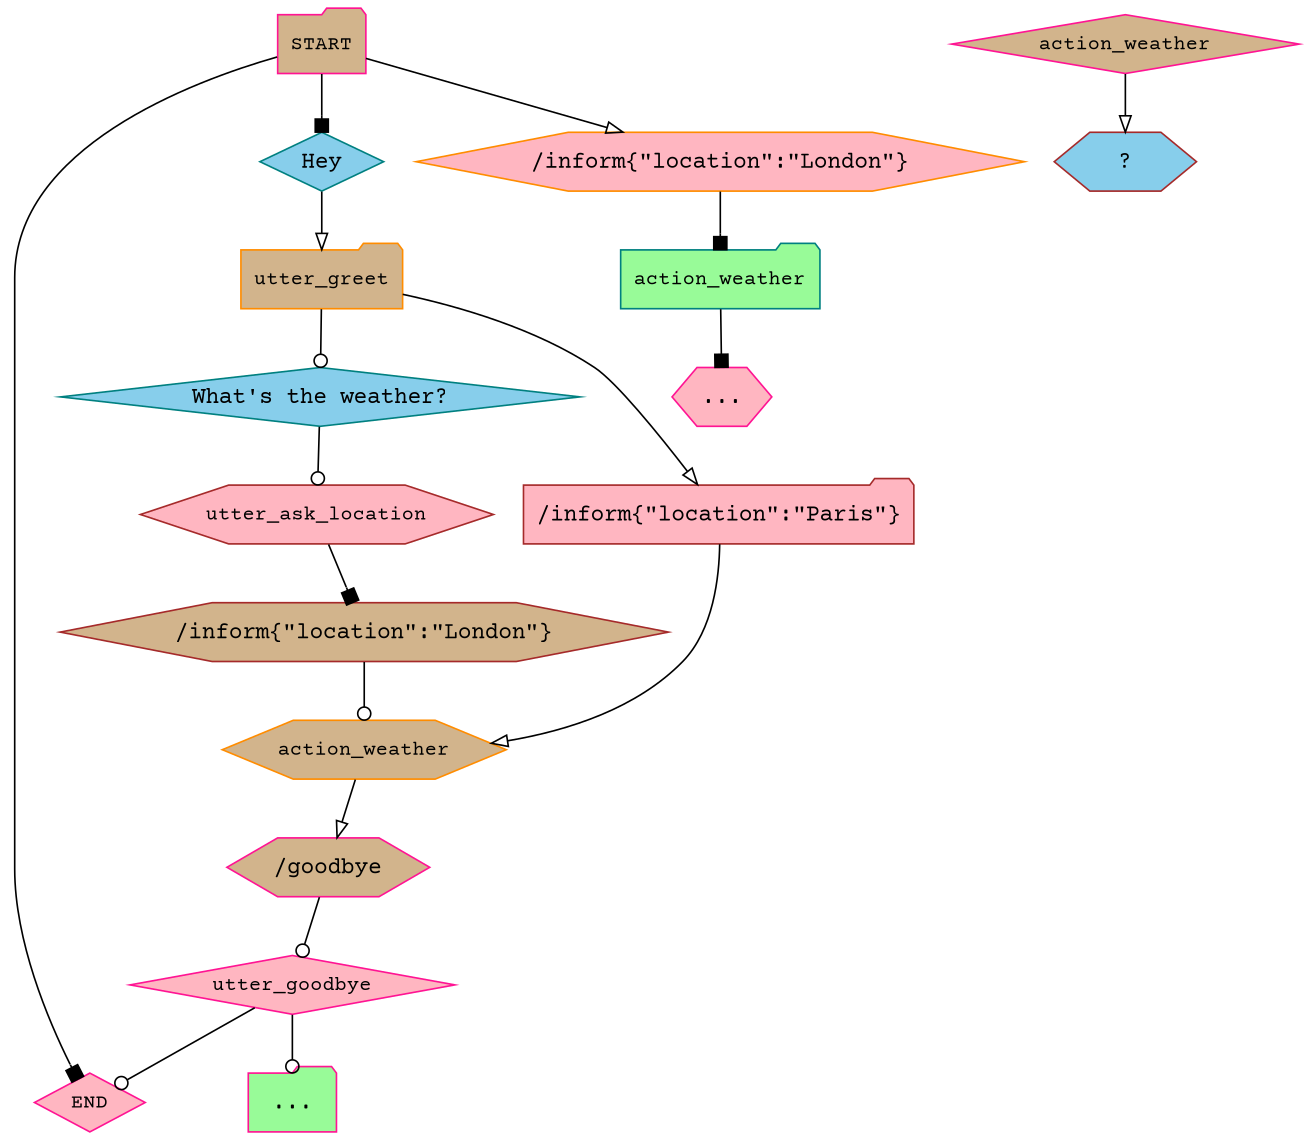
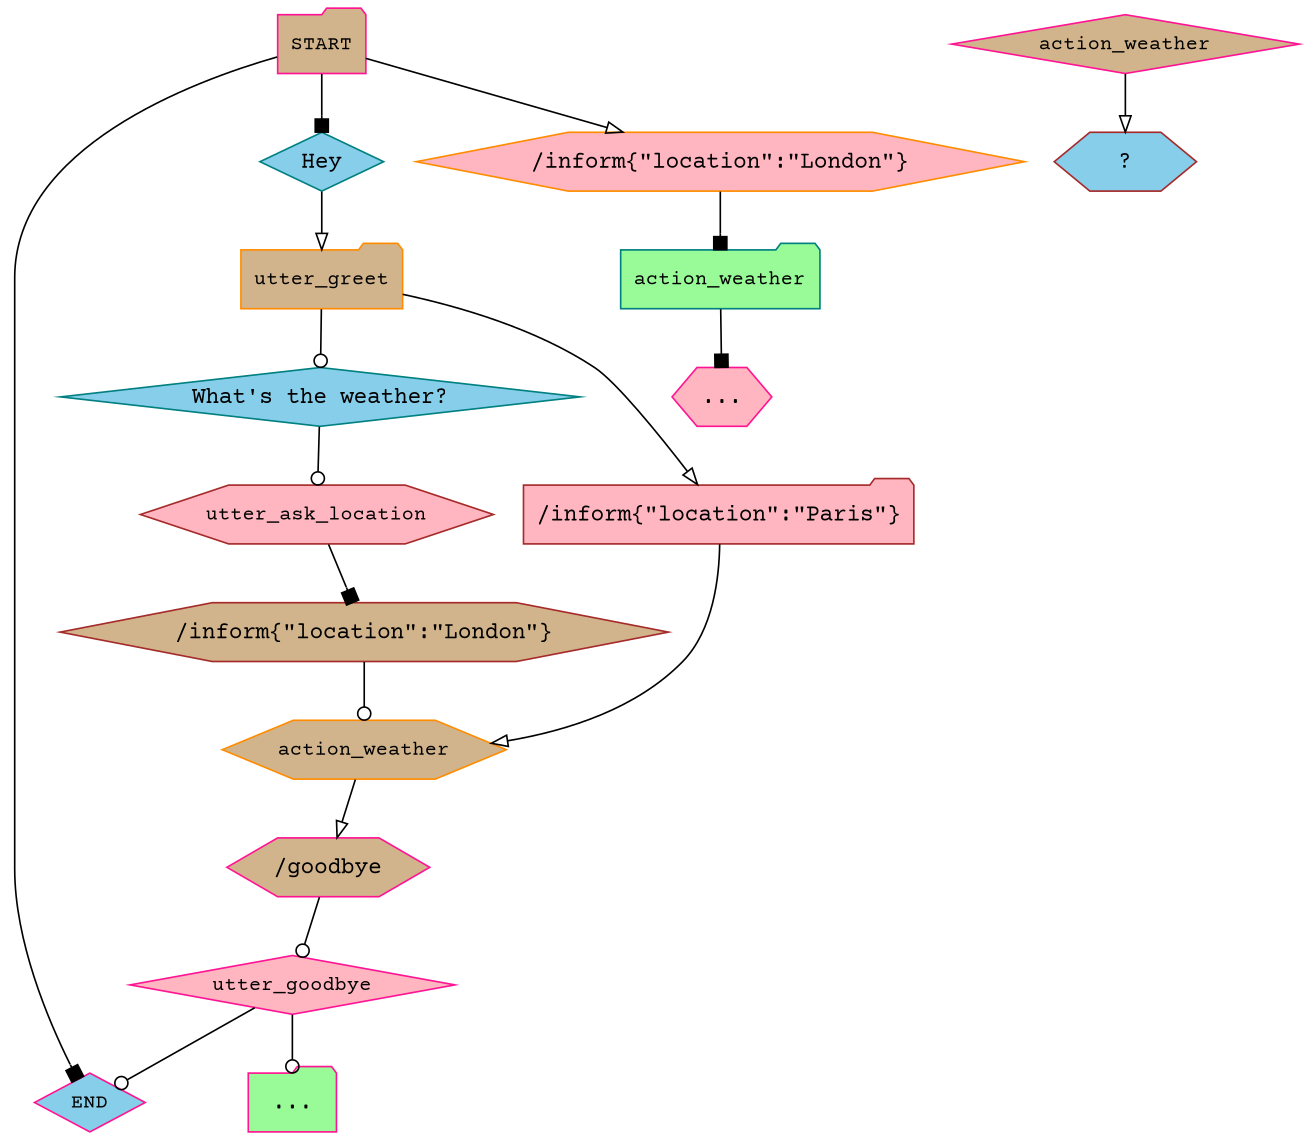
node "END": fillcolor lightpink -> skyblue
